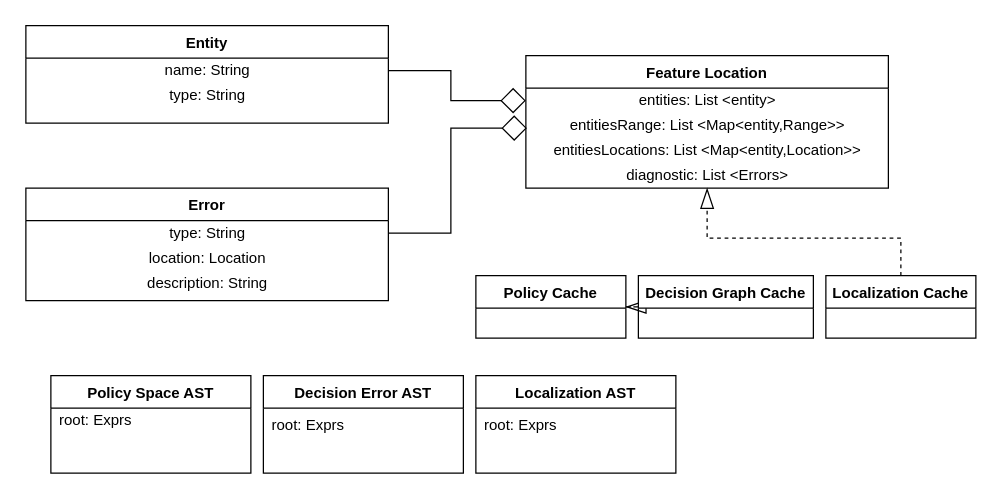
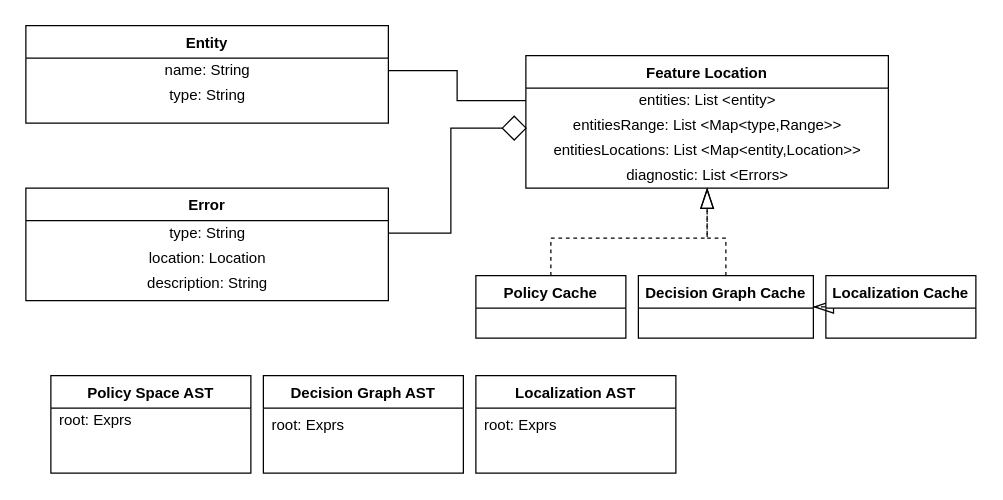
edge "name: String" -> "entities: List <entity>": arrowhead diamond -> none
node "entitiesRange: List <Map<entity,Range>>": label "entitiesRange: List <Map<entity,Range>>" -> "entitiesRange: List <Map<type,Range>>"
edge "Policy Cache" -> "Feature Location": added
edge "Localization Cache" -> "Feature Location": now "Localization Cache" -> "Decision Graph Cache"
edge "Decision Graph Cache" -> "Policy Cache": now "Decision Graph Cache" -> "Feature Location"
node "Decision Error AST": label "Decision Error AST" -> "Decision Graph AST"
